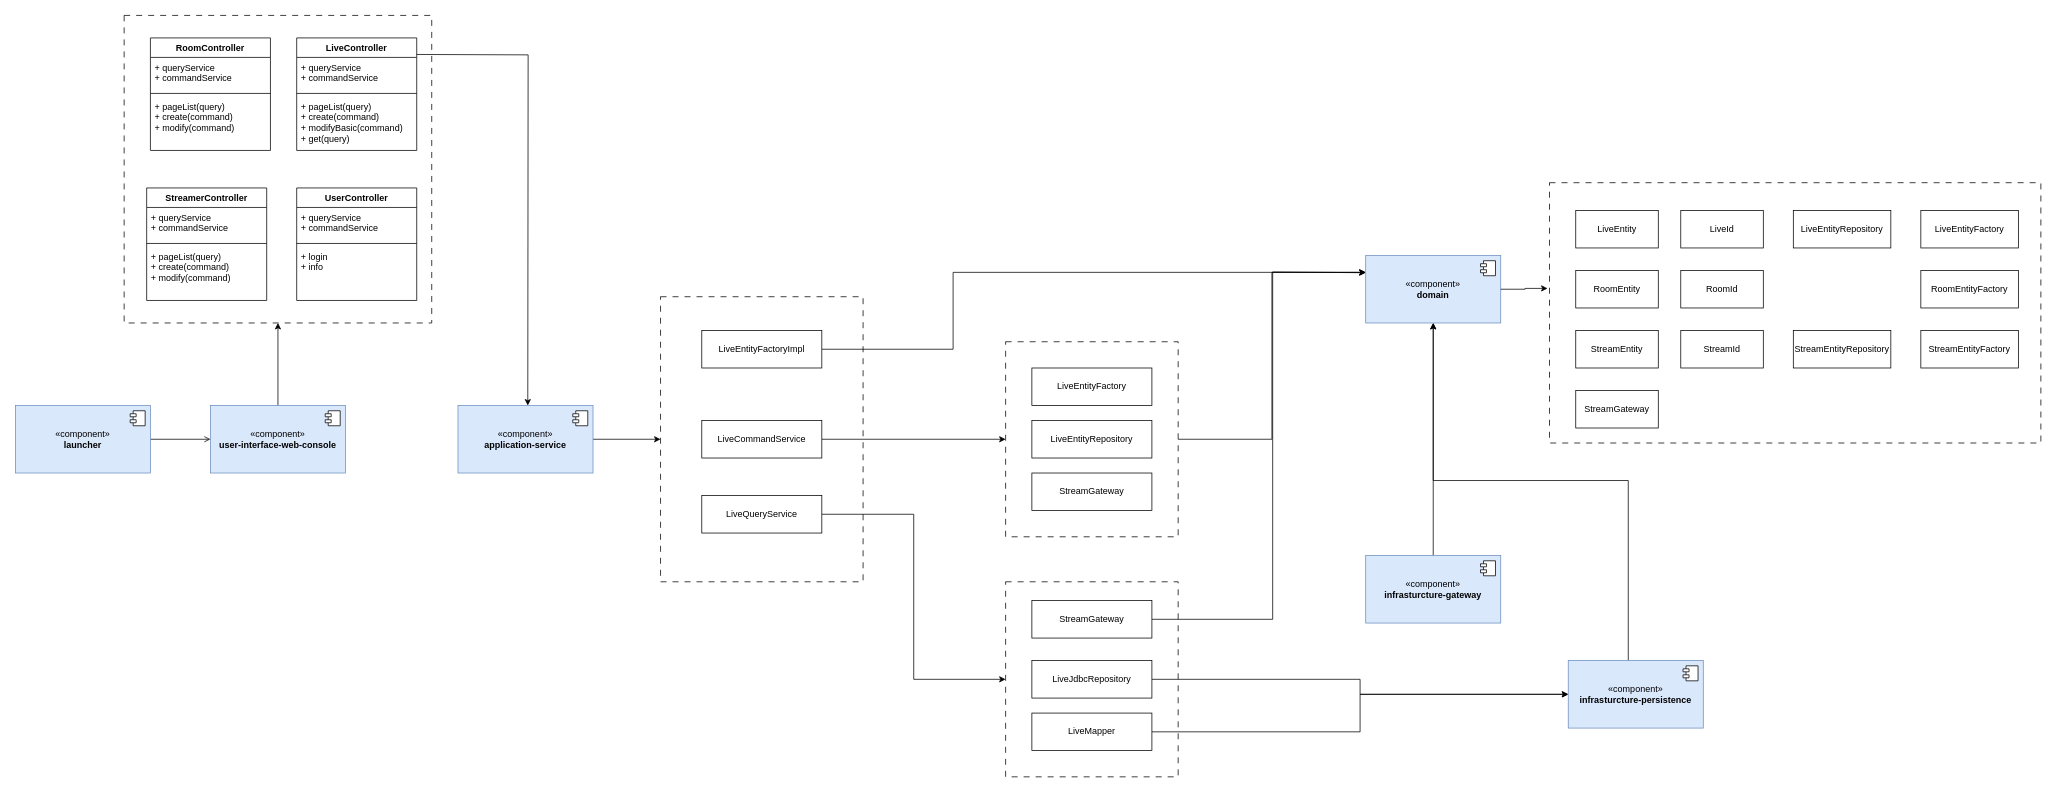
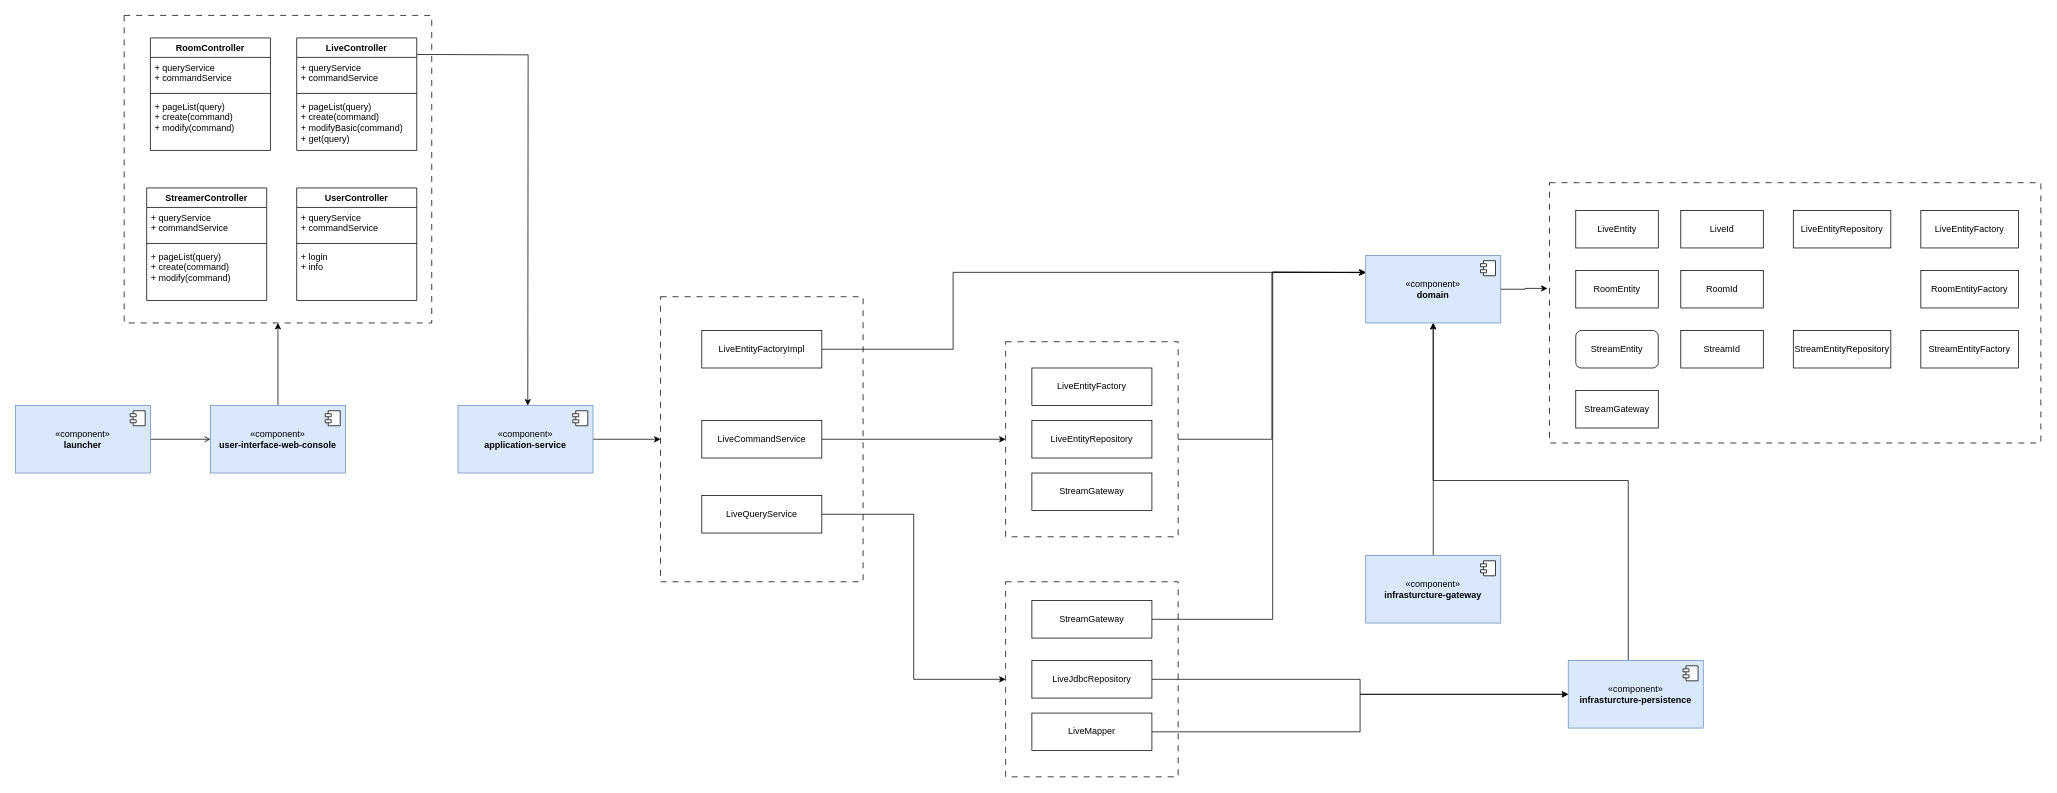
node "StreamEntity": shape rectangle -> rounded rectangle
